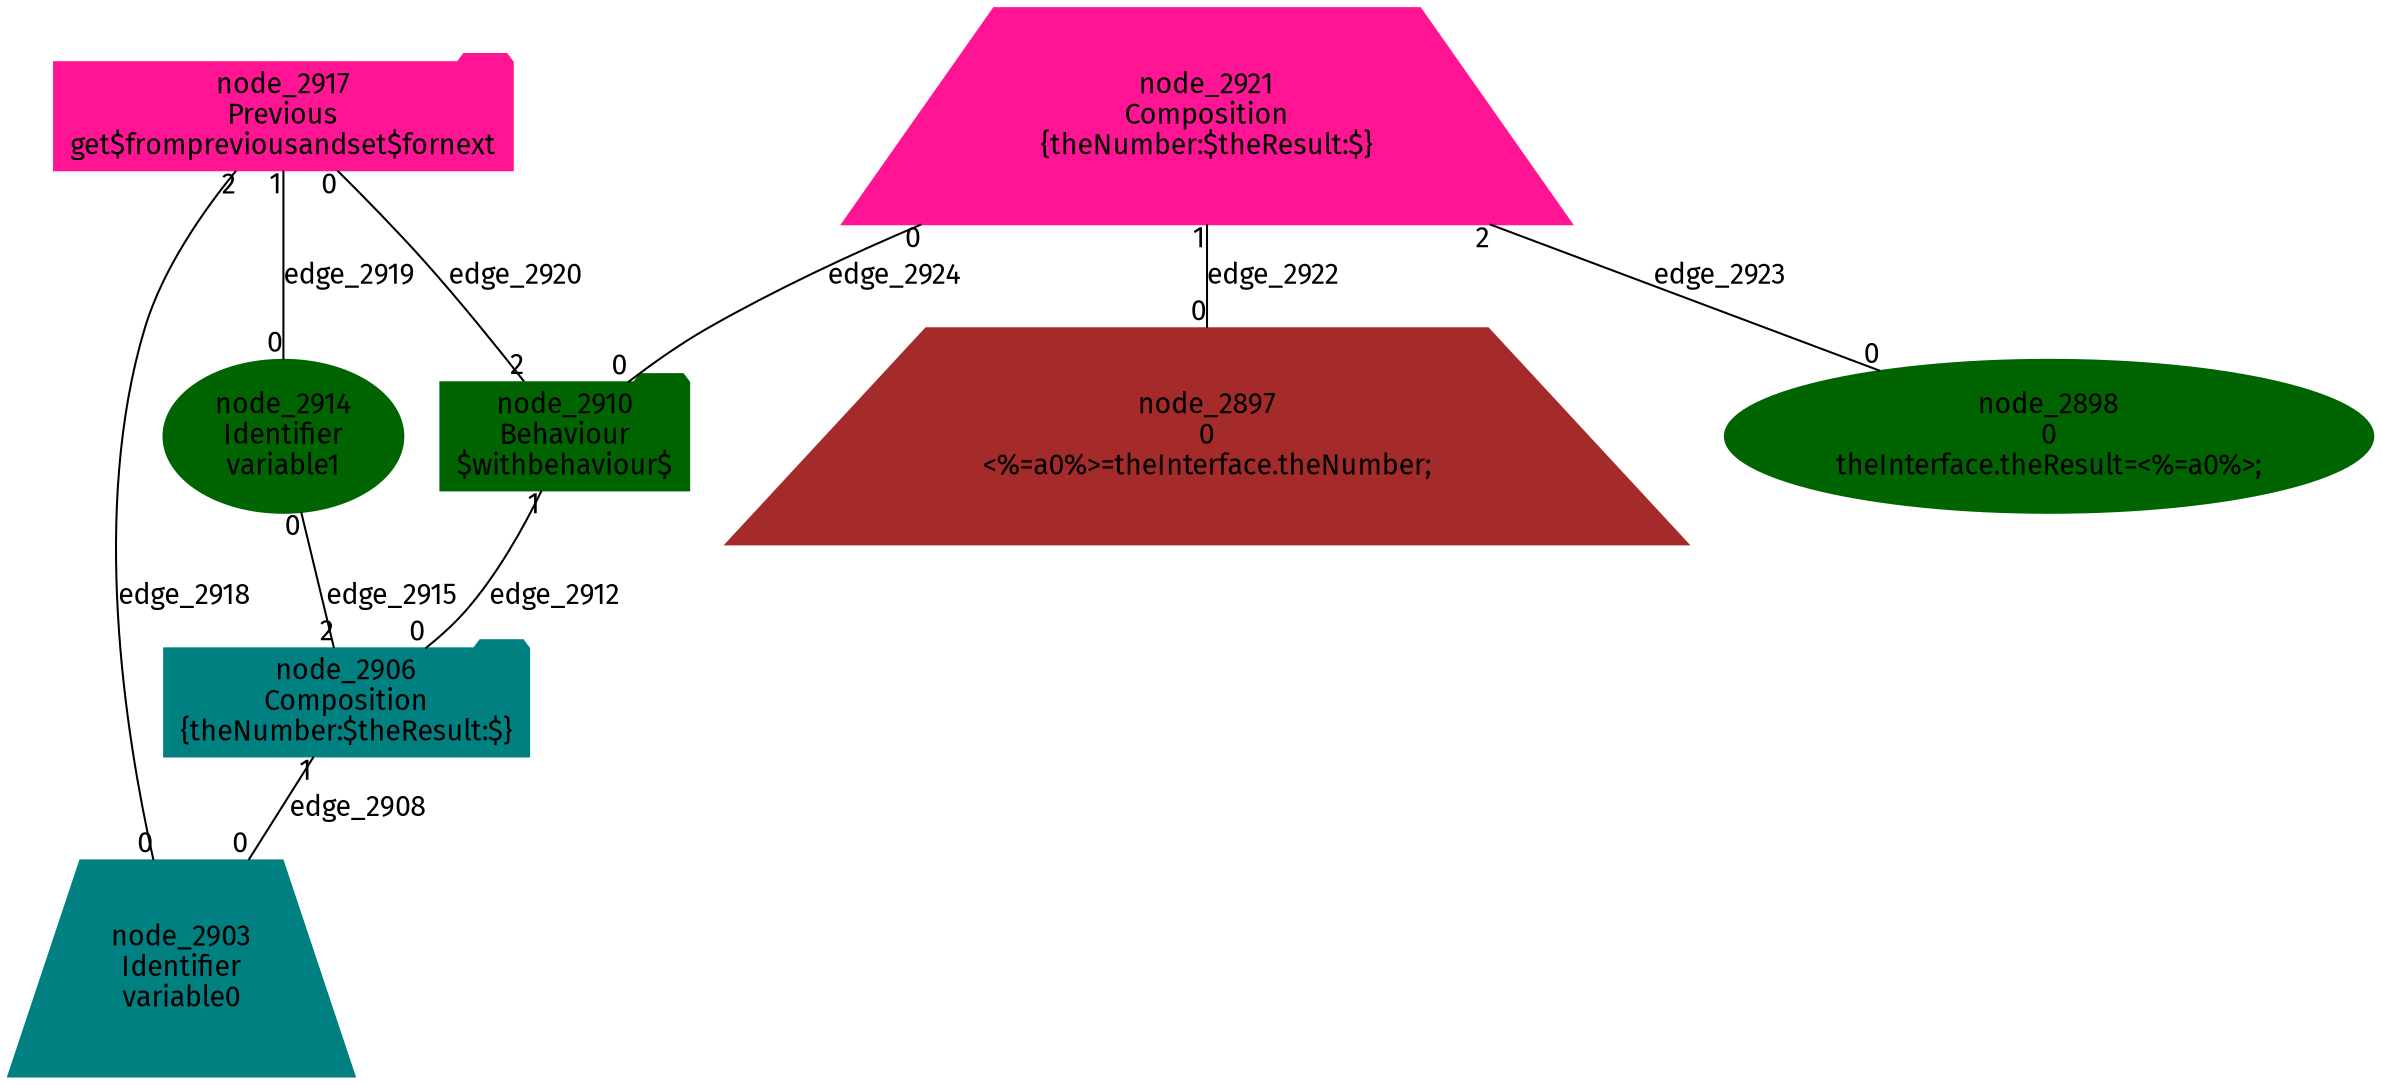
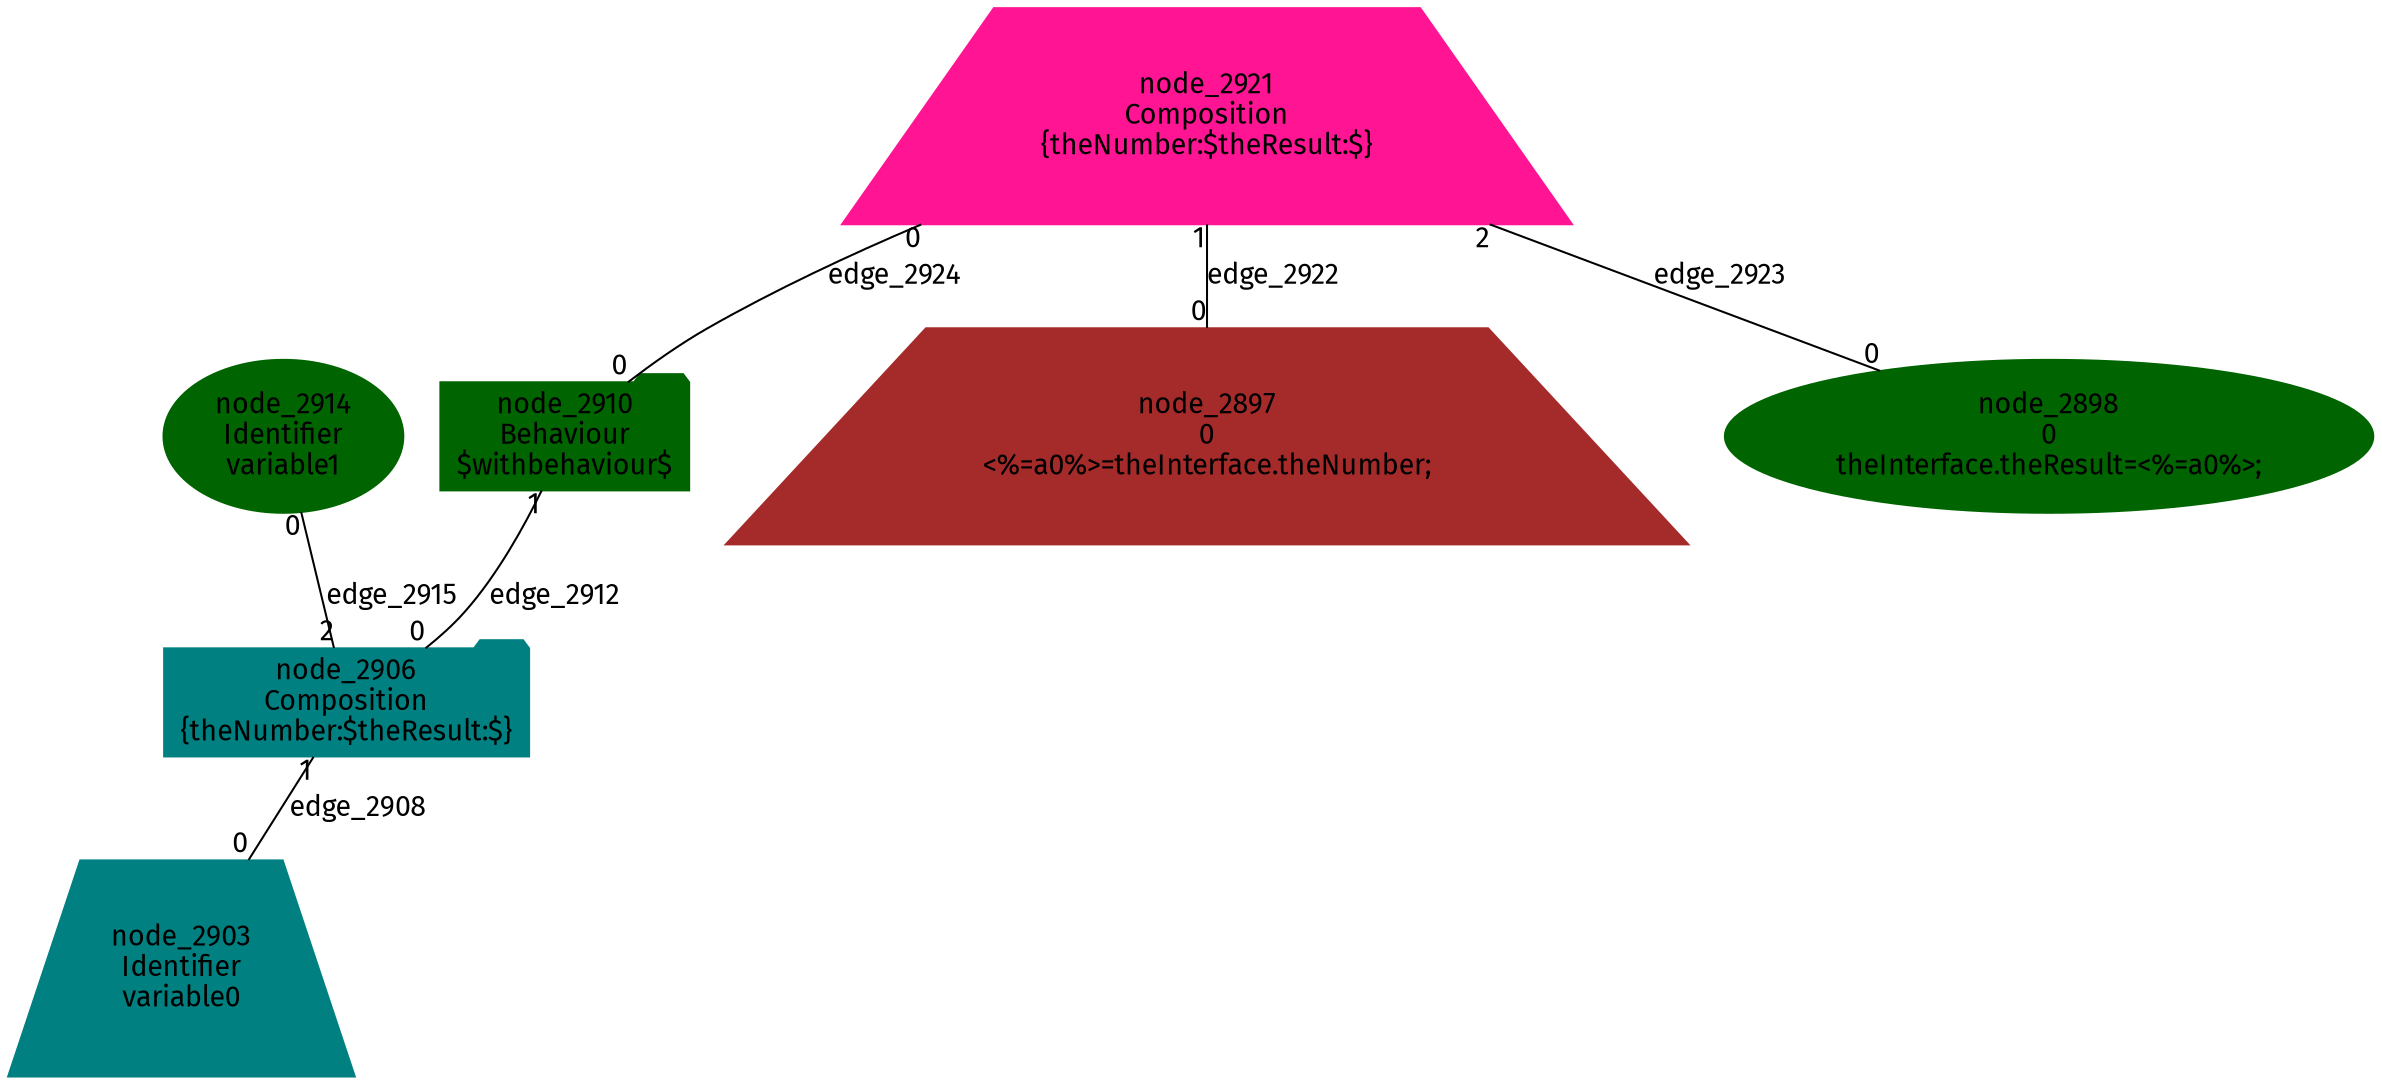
node "node_2917 Previous get$frompreviousandset$fornext": removed
